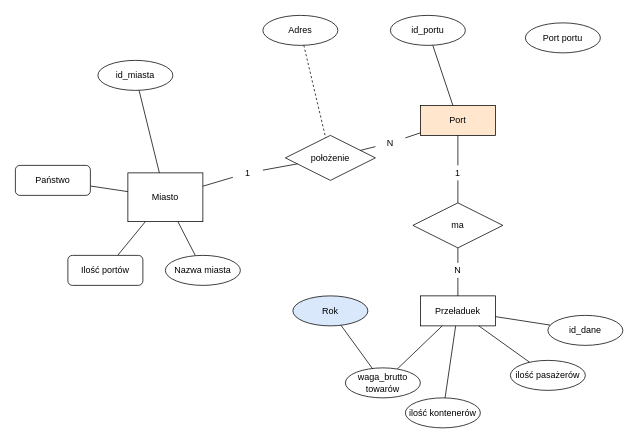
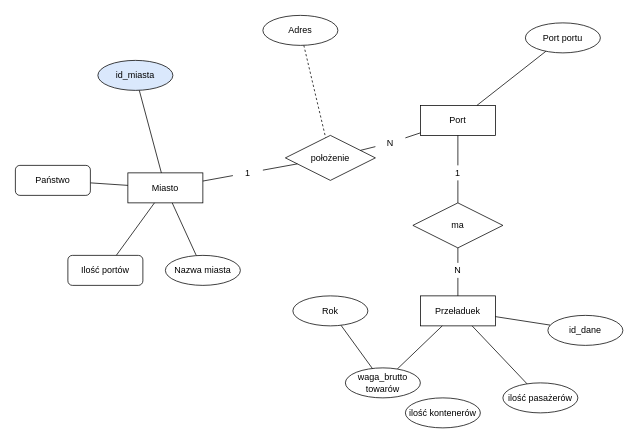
node "id_portu": removed
node "id_miasta": fillcolor #ffffff -> #dae8fc
edge "id_portu" -- "Port": removed
edge "Port portu" -- "Port": added
node "Port": fillcolor #ffe6cc -> #ffffff
node "Miasto": size 75x49 -> 75x30
node "Rok": fillcolor #dae8fc -> #ffffff
edge "Przeładuek" -- "ilość kontenerów": removed
node "ilość pasażerów": moved (548, 375) -> (540, 398)
